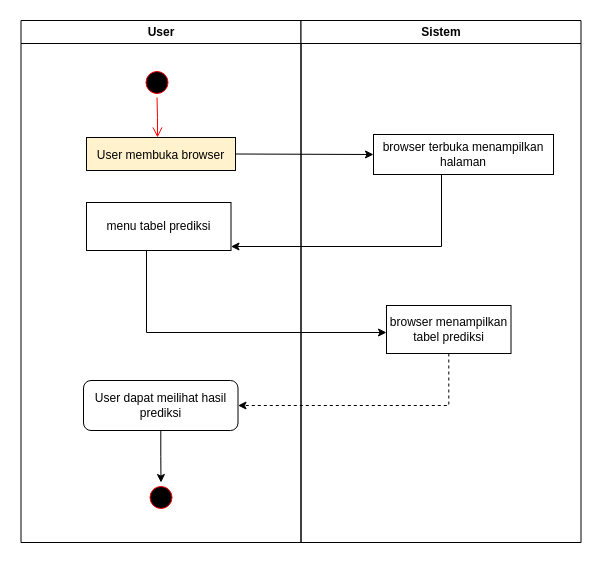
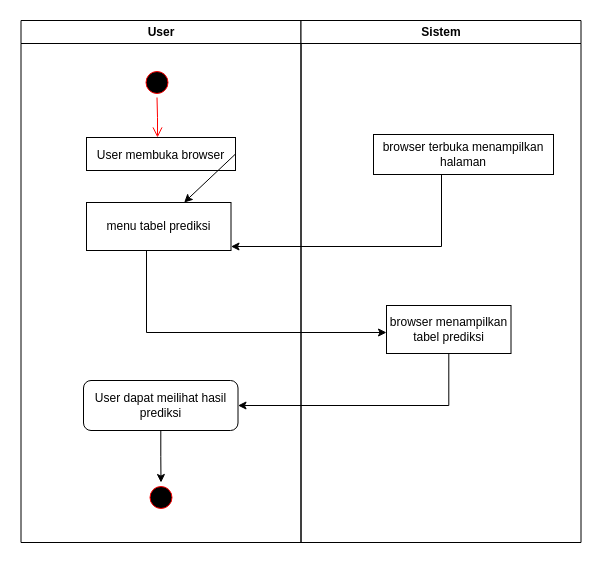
node "User membuka browser": fillcolor #fff2cc -> #ffffff
edge "User membuka browser" -> "browser terbuka menampilkan halaman": now "User membuka browser" -> "menu tabel prediksi"
edge "browser menampilkan tabel prediksi" -> "User dapat meilihat hasil prediksi": style dashed -> solid
